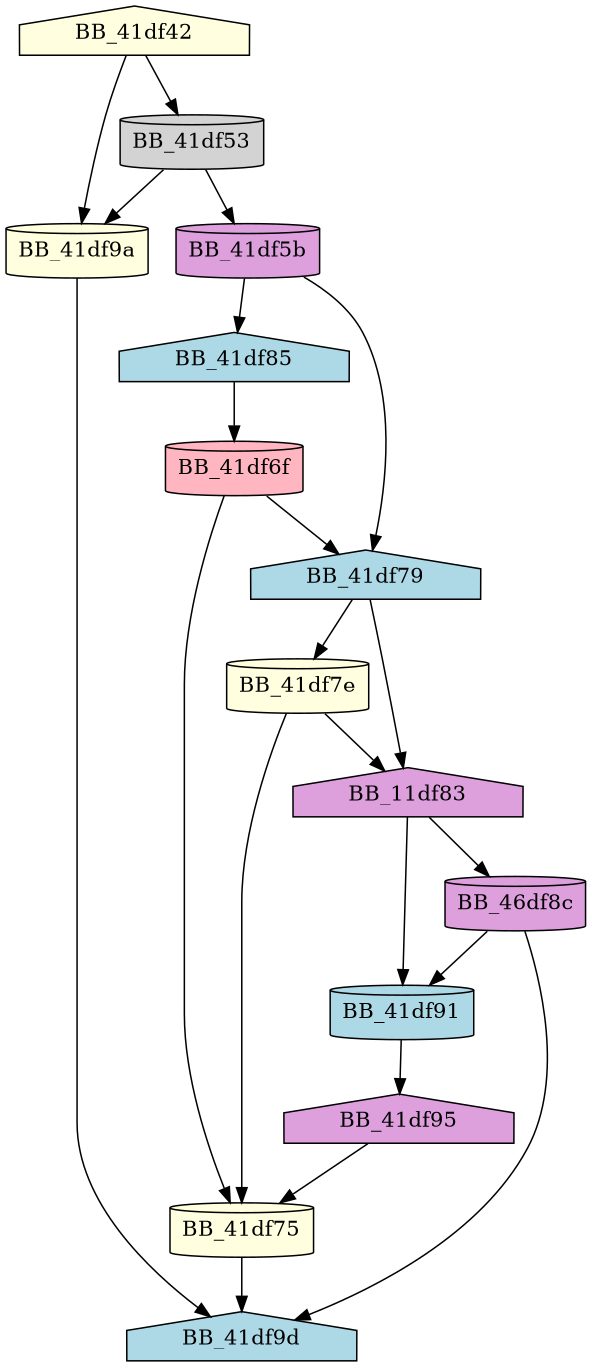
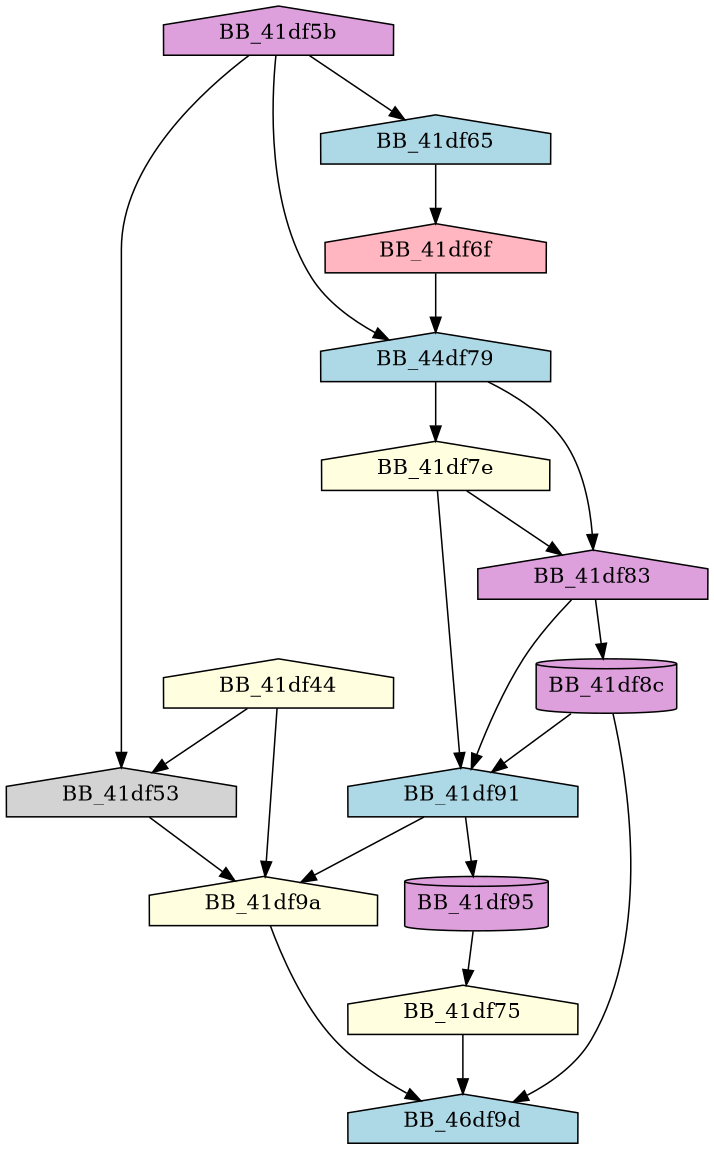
node "BB_41df42": label "BB_41df42" -> "BB_41df44"
node "BB_41df53": shape cylinder -> house
edge "BB_41df53" -> "BB_41df5b": reversed
node "BB_41df9a": shape cylinder -> house
node "BB_41df5b": shape cylinder -> house
node "BB_41df85": label "BB_41df85" -> "BB_41df65"
node "BB_41df6f": shape cylinder -> house
node "BB_41df79": label "BB_41df79" -> "BB_44df79"
node "BB_41df7e": shape cylinder -> house
node "BB_11df83": label "BB_11df83" -> "BB_41df83"
edge "BB_41df6f" -> "BB_41df75": removed
edge "BB_41df91" -> "BB_41df9a": added
node "BB_46df8c": label "BB_46df8c" -> "BB_41df8c"
edge "BB_41df7e" -> "BB_41df75": now "BB_41df7e" -> "BB_41df91"
node "BB_41df91": shape cylinder -> house
node "BB_41df95": shape house -> cylinder
node "BB_41df75": shape cylinder -> house
node "BB_41df9d": label "BB_41df9d" -> "BB_46df9d"
